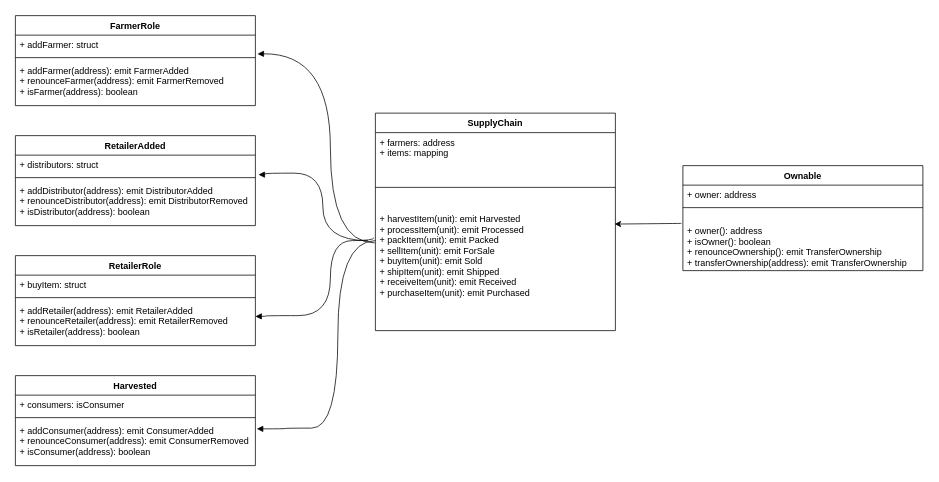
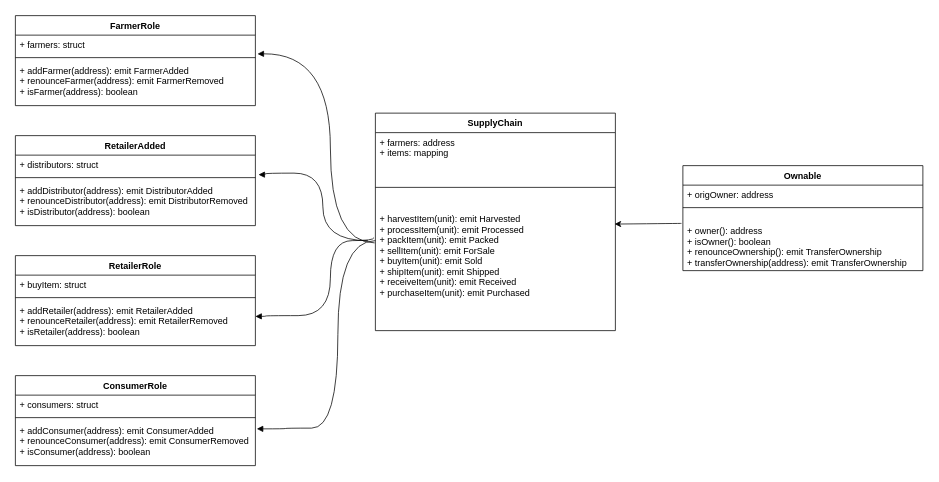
node "+ addFarmer: struct": label "+ addFarmer: struct" -> "+ farmers: struct"
node "+ owner: address": label "+ owner: address" -> "+ origOwner: address"
node "Harvested": label "Harvested" -> "ConsumerRole"
node "+ consumers: isConsumer": label "+ consumers: isConsumer" -> "+ consumers: struct"
